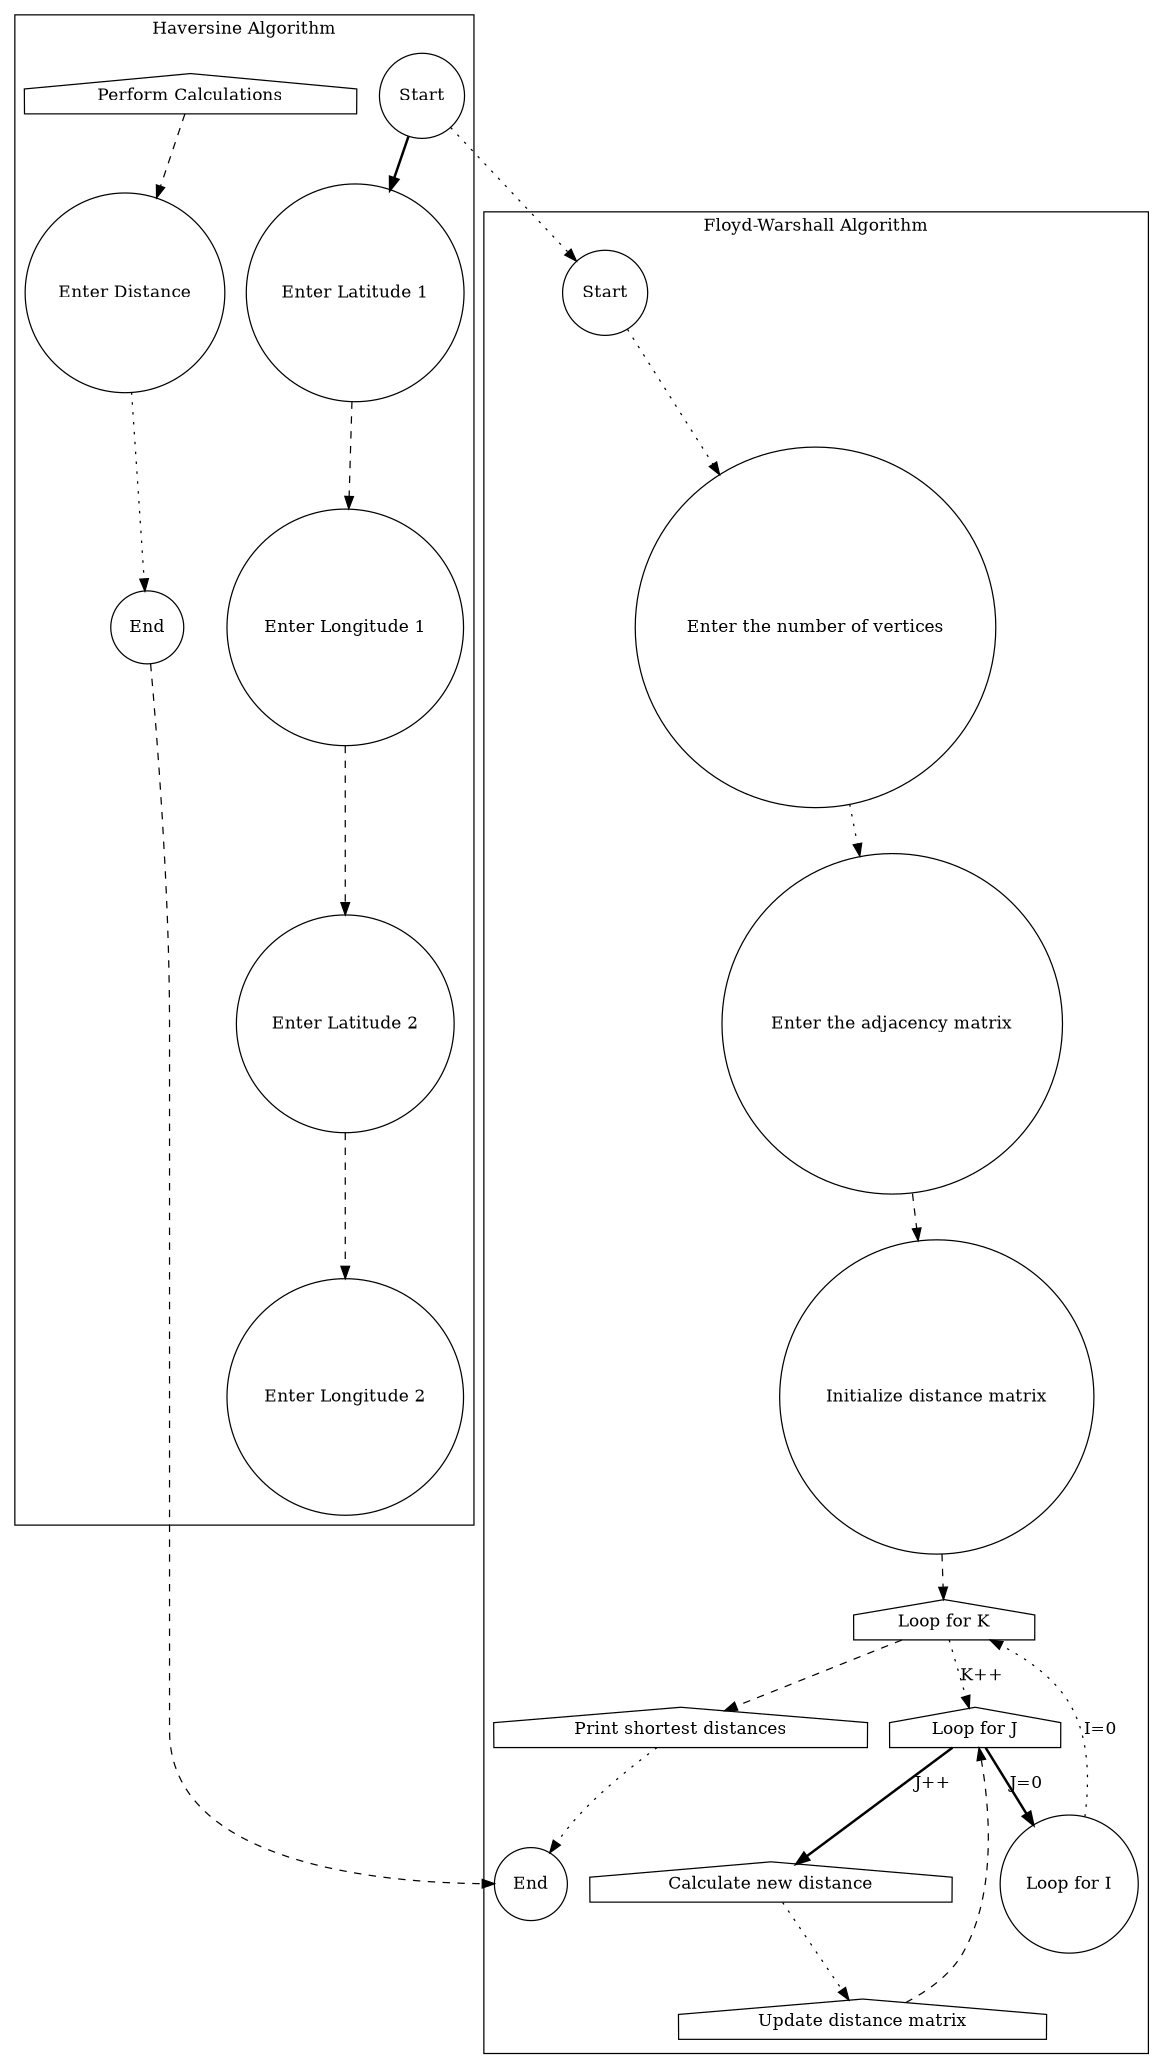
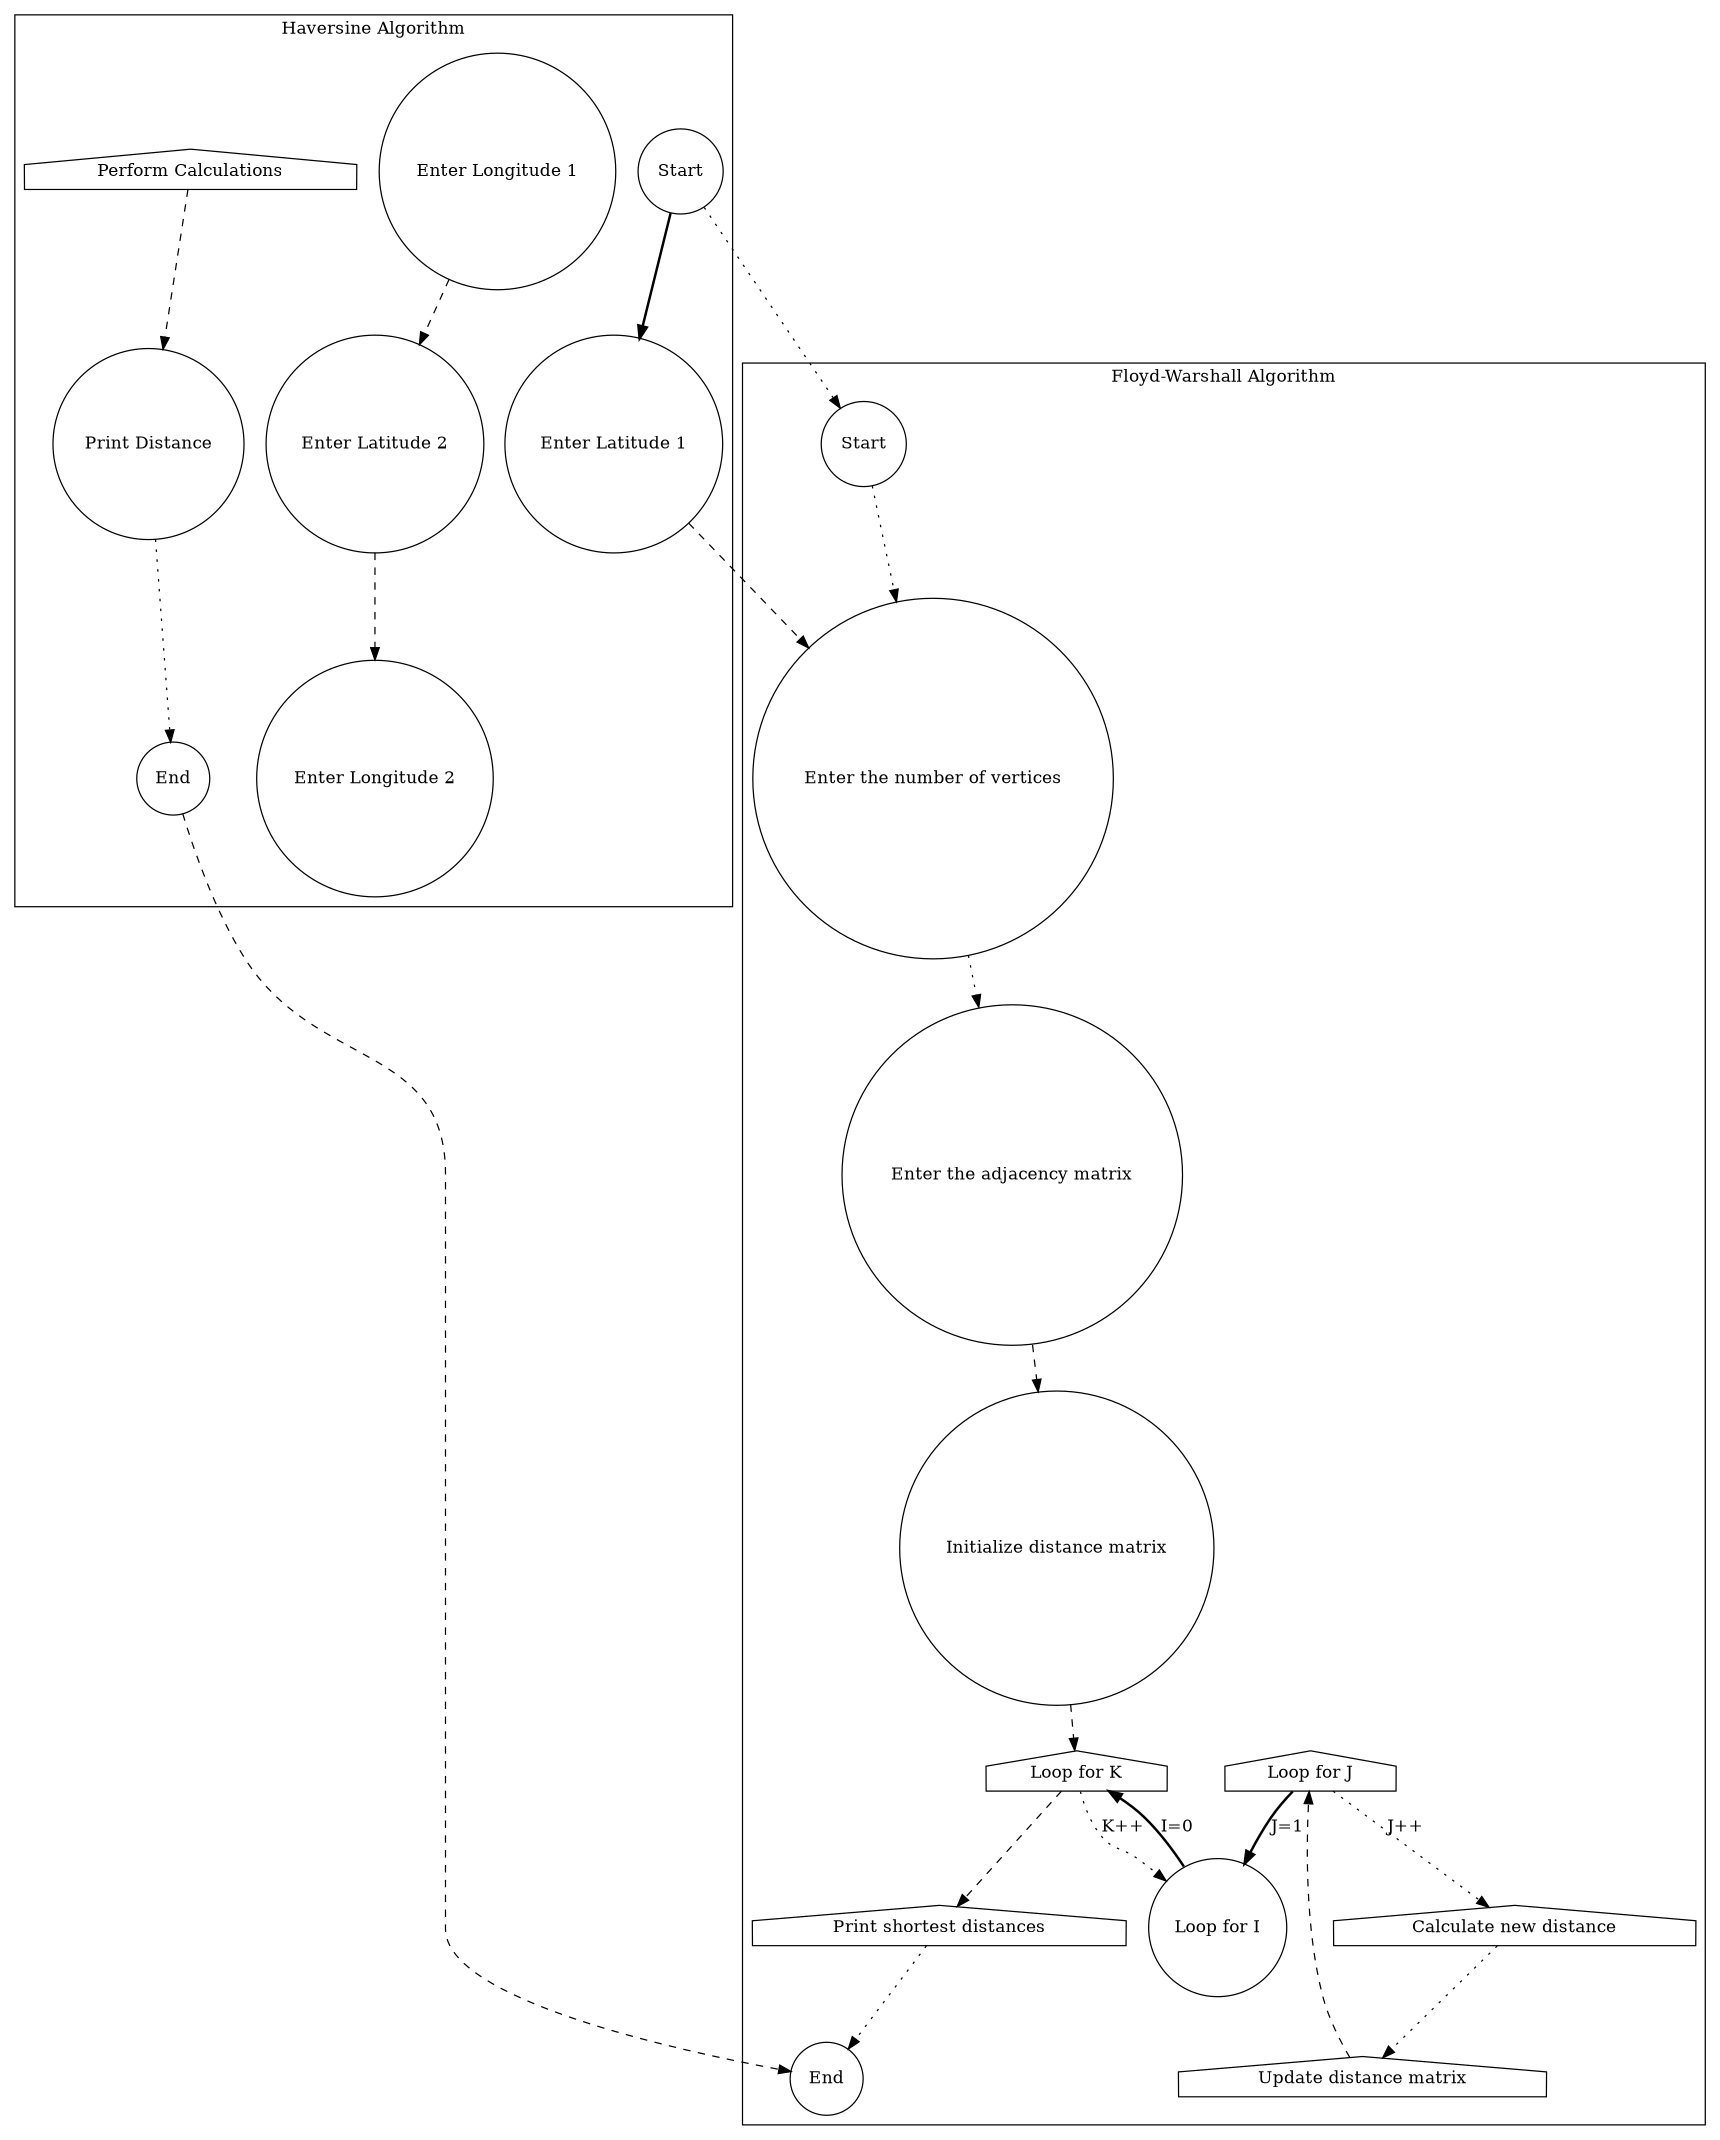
node "Enter Distance": label "Enter Distance" -> "Print Distance"
edge "Enter Latitude 1" -> "Enter Longitude 1": now "Enter Latitude 1" -> "Enter the number of vertices"
edge "Loop for K" -> "Loop for J": now "Loop for K" -> "Loop for I"
edge "Loop for I" -> "Loop for K": style dotted -> bold
edge "Loop for J" -> "Loop for I": label "J=0" -> "J=1"
edge "Loop for J" -> "Calculate new distance": style bold -> dotted
